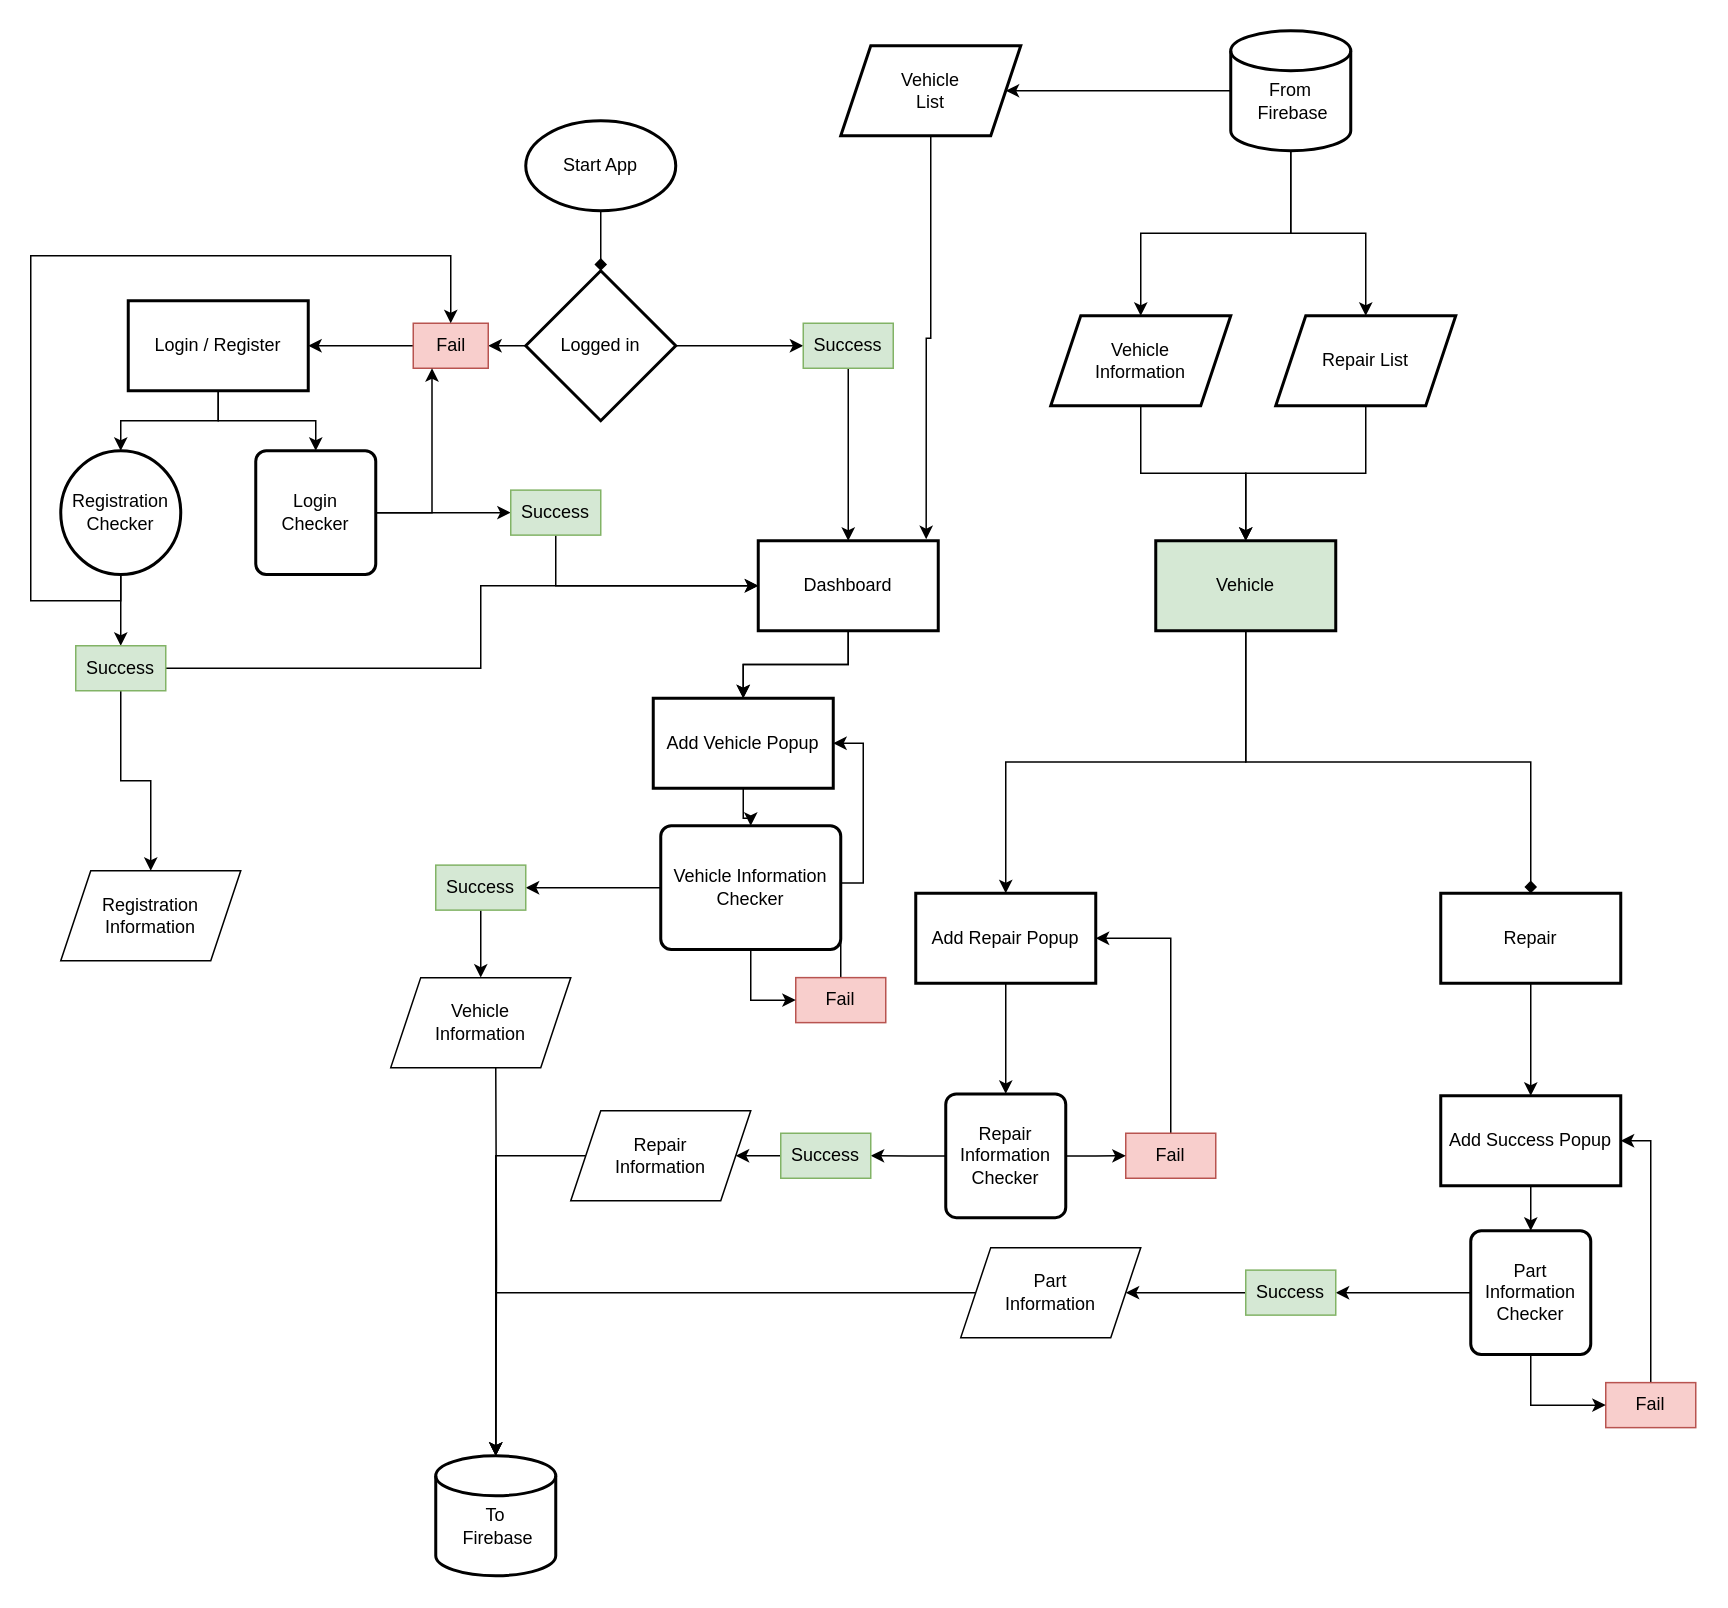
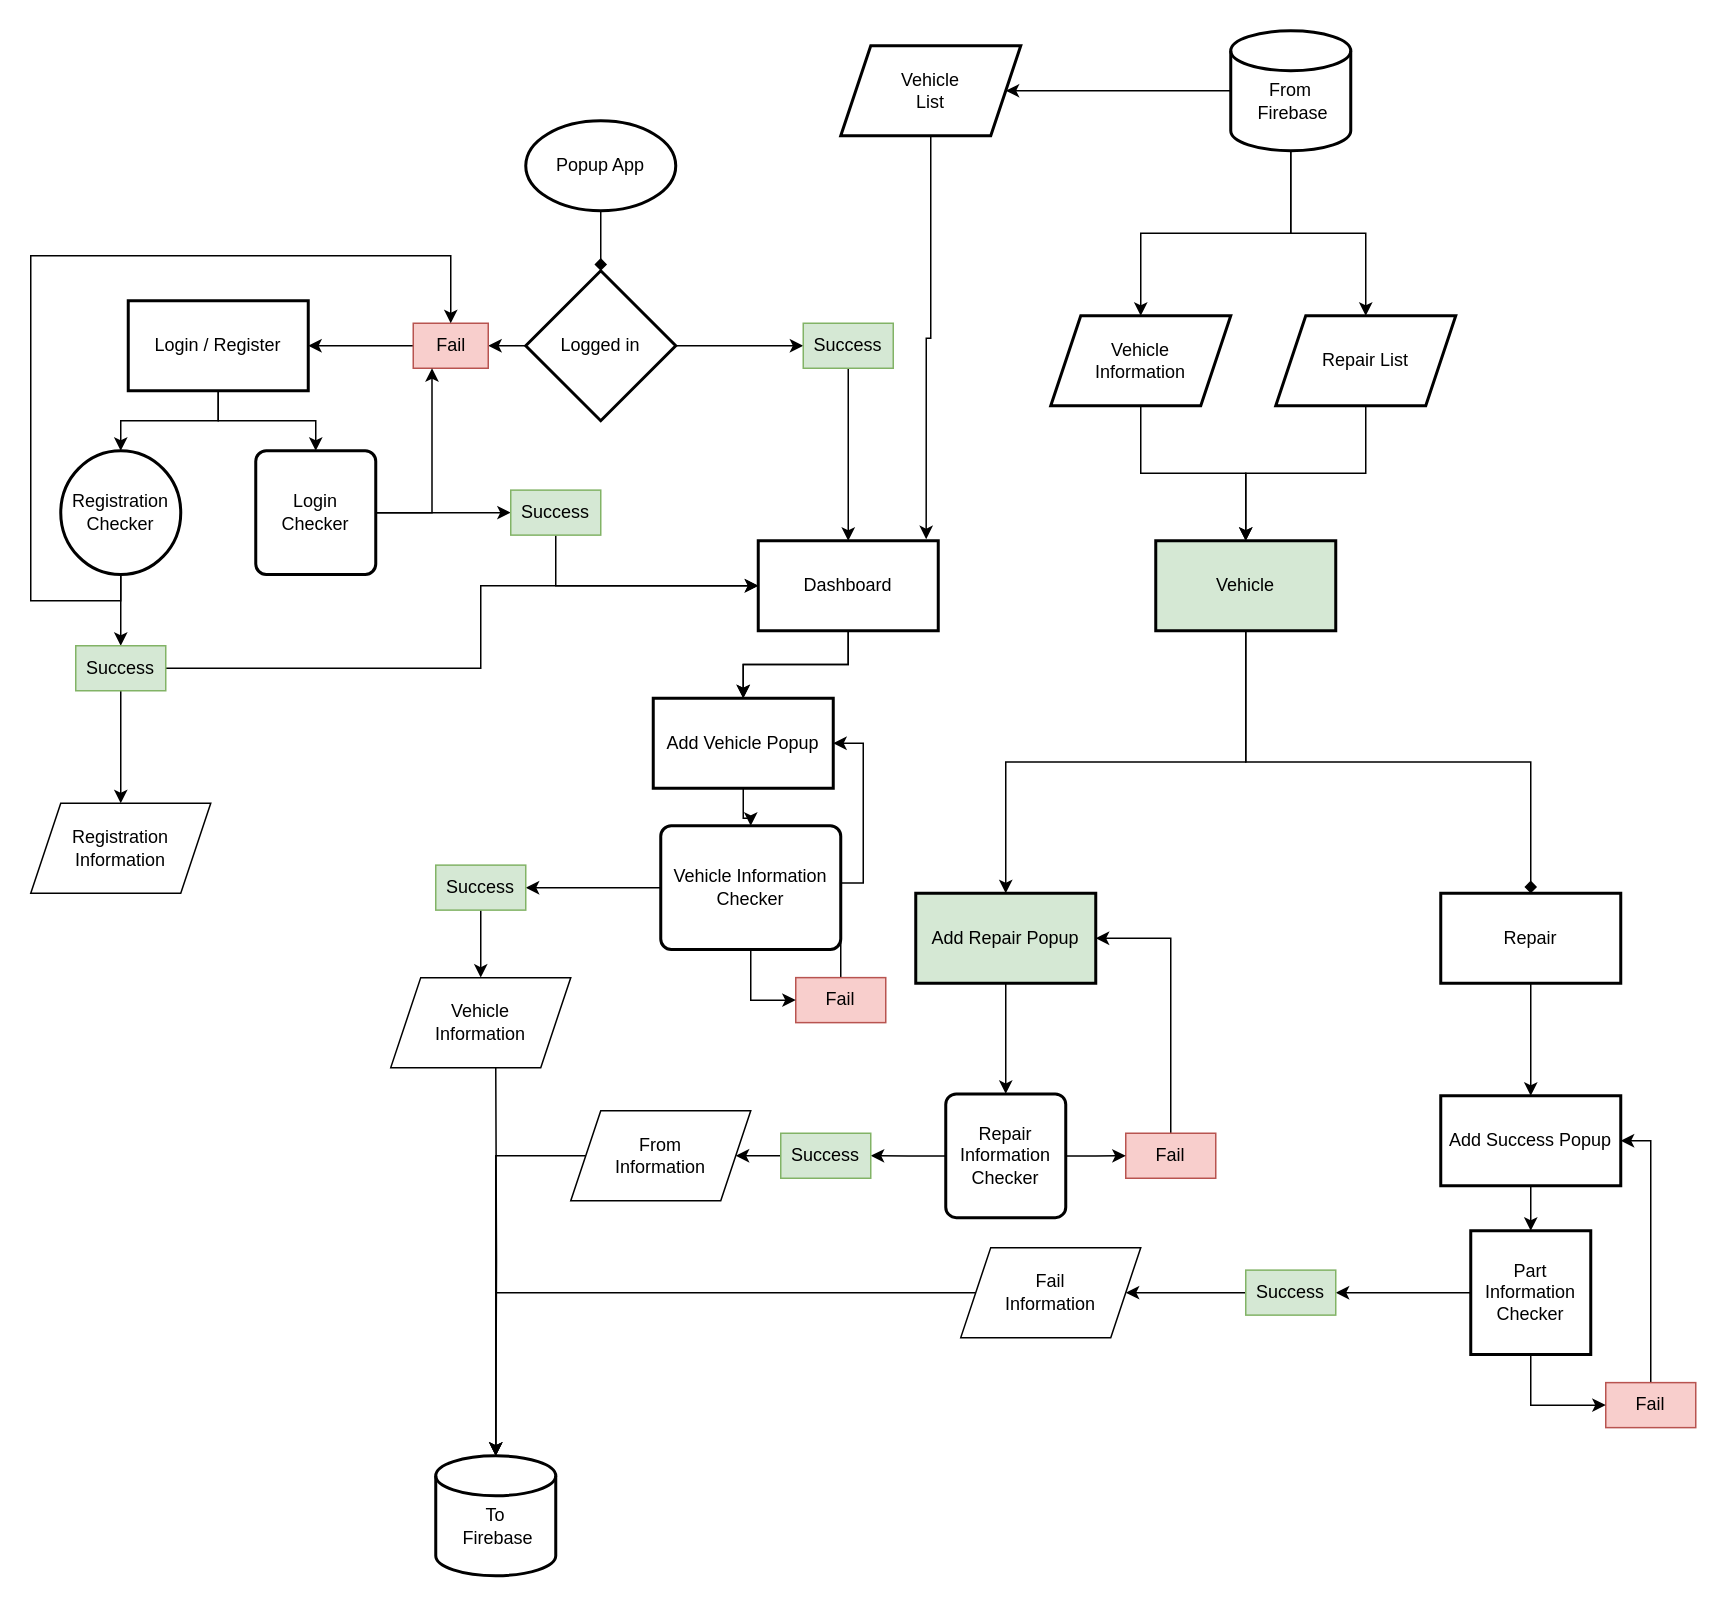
node "Start App": label "Start App" -> "Popup App"
node "Registration Information": moved (151, 916) -> (121, 848)
node "Add Repair Popup": fillcolor #ffffff -> #d5e8d4
node "Repair Information": label "Repair Information" -> "From Information"
node "Part Information": label "Part Information" -> "Fail Information"
node "Part Information Checker": shape rounded rectangle -> rectangle
